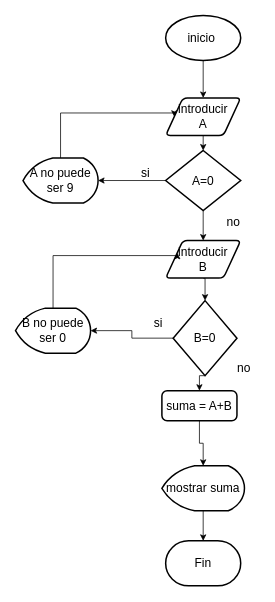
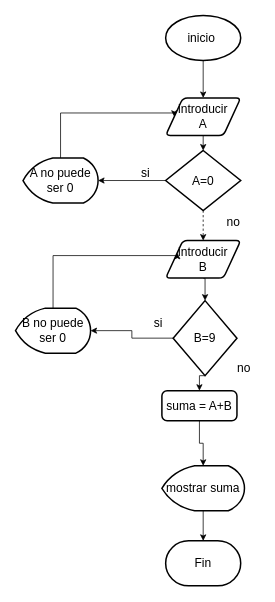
node "A no puede ser 9": label "A no puede ser 9" -> "A no puede ser 0"
edge "A=0" -> "introducir B": style solid -> dashed
node "B=0": label "B=0" -> "B=9"
